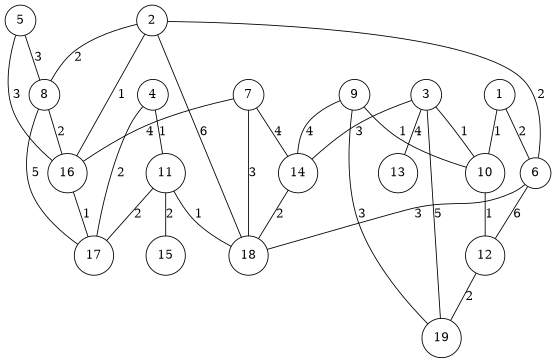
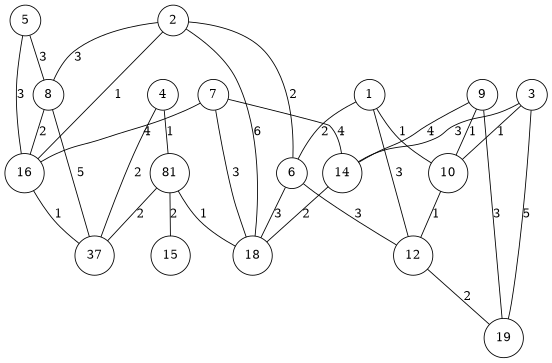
edge "2" -- "8": label "2" -> "3"
node "11": label "11" -> "81"
edge "1" -- "12": added, label "3"
node "13": removed
edge "6" -- "12": label "6" -> "3"
node "17": label "17" -> "37"
